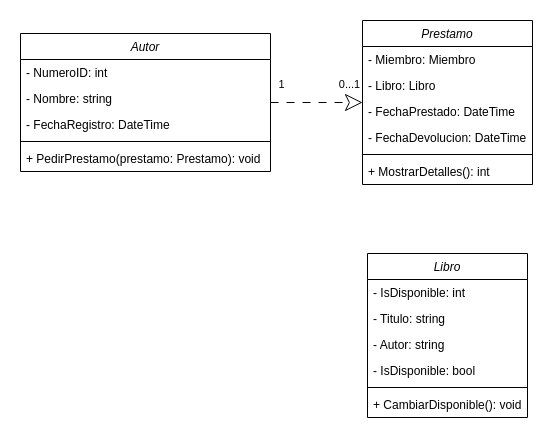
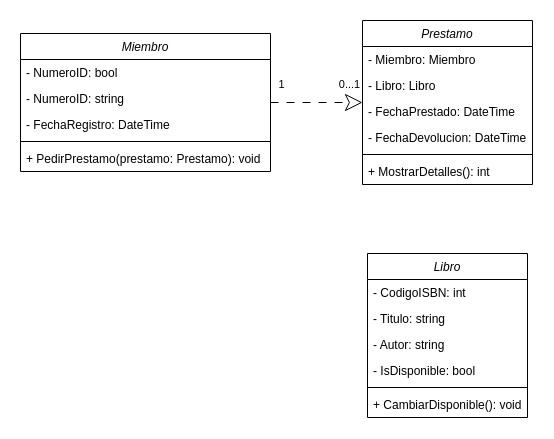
node "Autor": label "Autor" -> "Miembro"
node "- NumeroID: int": label "- NumeroID: int" -> "- NumeroID: bool"
node "- Nombre: string": label "- Nombre: string" -> "- NumeroID: string"
node "- IsDisponible: int": label "- IsDisponible: int" -> "- CodigoISBN: int"
